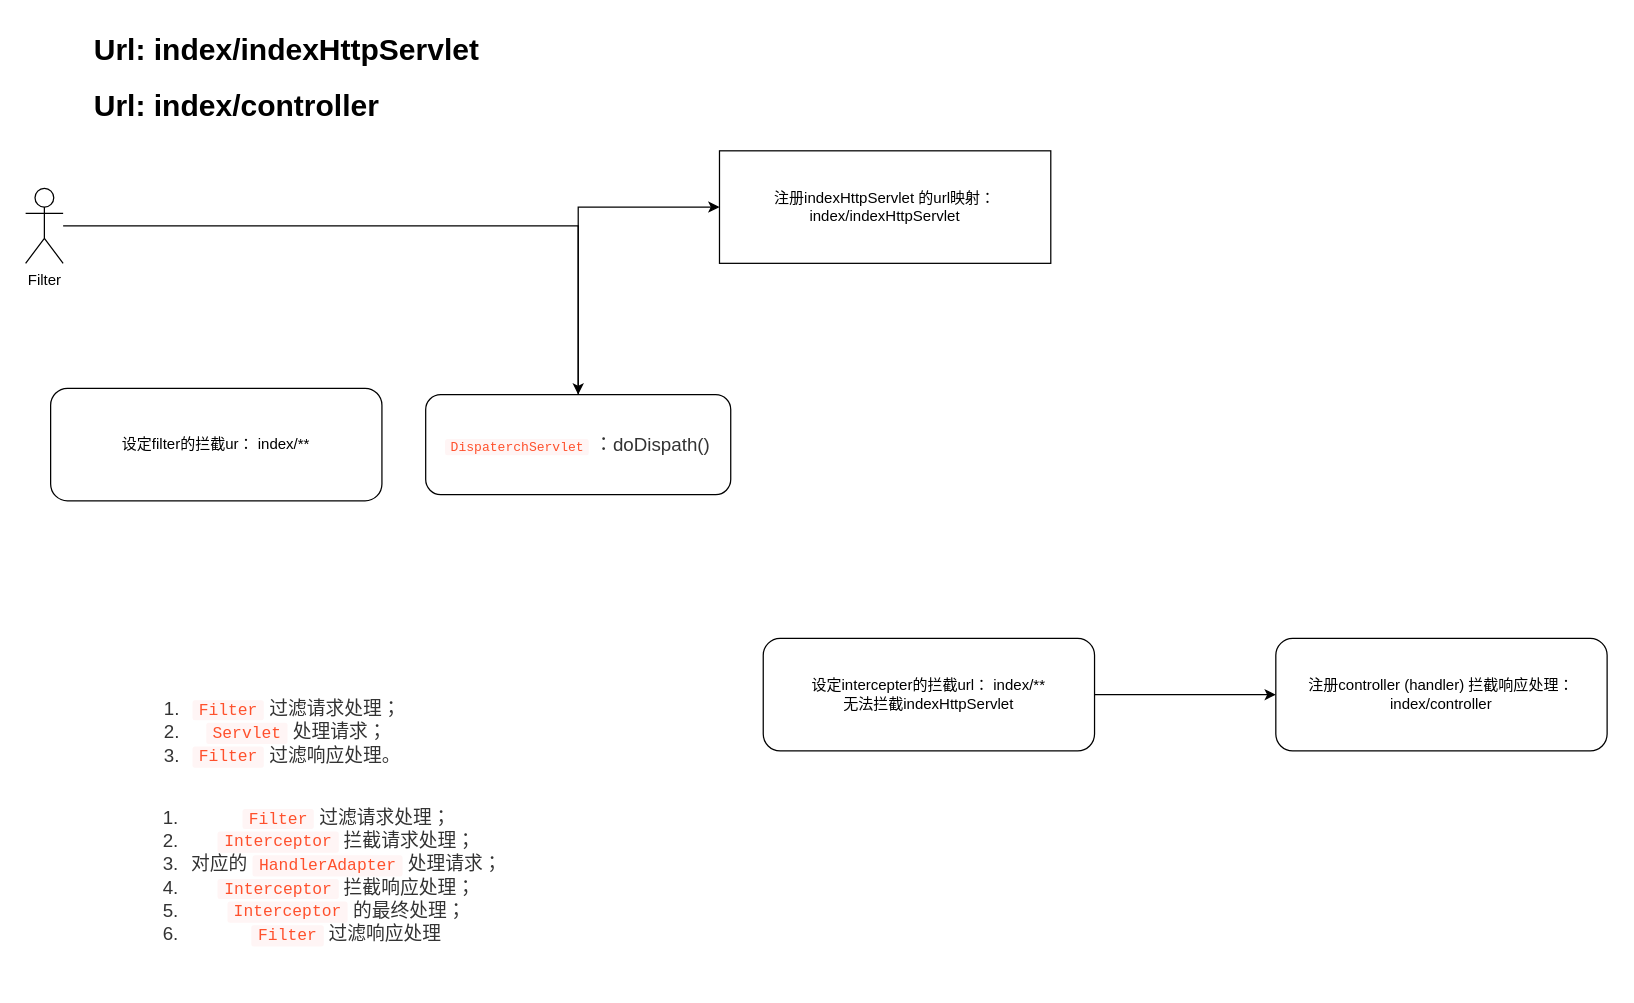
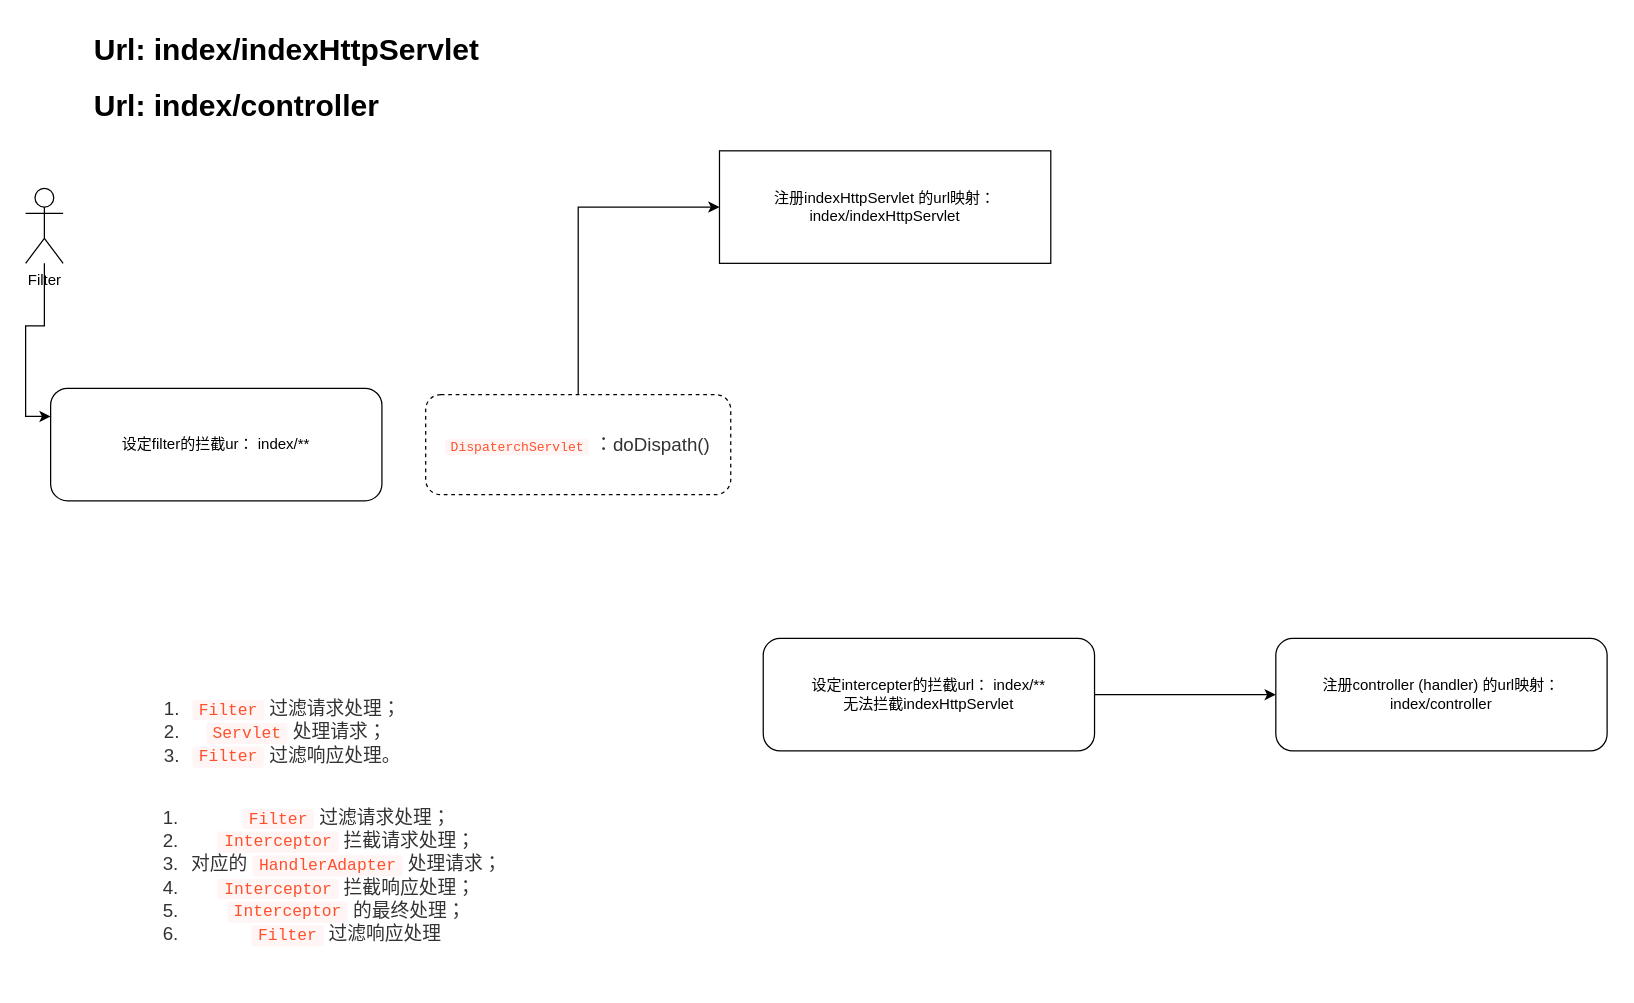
edge "Filter" -> "DispaterchServlet ：doDispath()": now "Filter" -> "设定filter的拦截ur： index/**"
node "DispaterchServlet ：doDispath()": style solid -> dashed
node "注册controller (handler) 拦截响应处理： index/controller": label "注册controller (handler) 拦截响应处理： index/controller" -> "注册controller (handler) 的url映射： index/controller"
